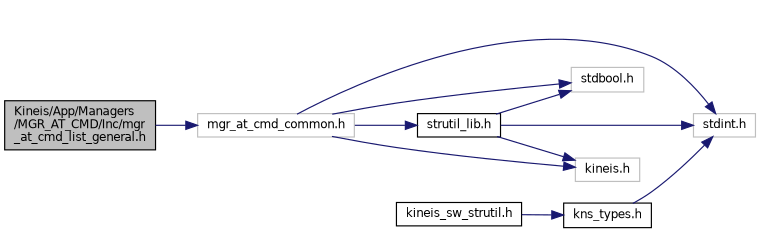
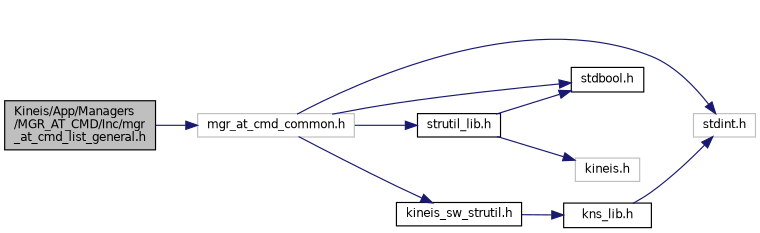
node "stdbool.h": color grey75 -> black
edge "strutil_lib.h" -> "stdint.h": removed
edge "mgr_at_cmd_common.h" -> "kineis.h": now "mgr_at_cmd_common.h" -> "kineis_sw_strutil.h"
node "kns_types.h": label "kns_types.h" -> "kns_lib.h"
